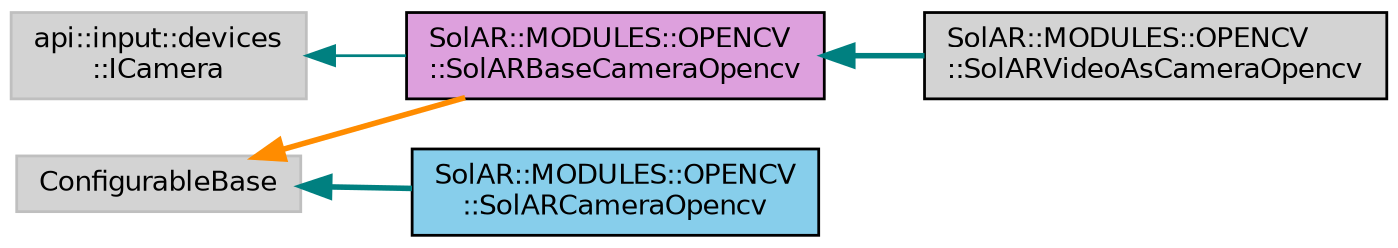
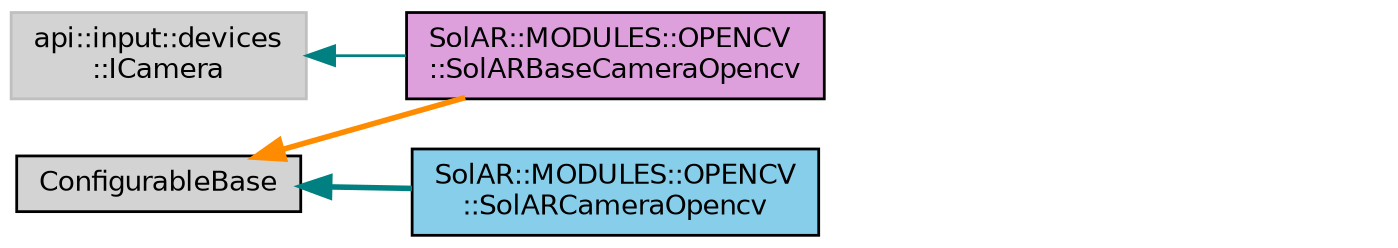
node "SolAR::MODULES::OPENCV ::SolARVideoAsCameraOpencv": removed
node "ConfigurableBase": color grey75 -> black
